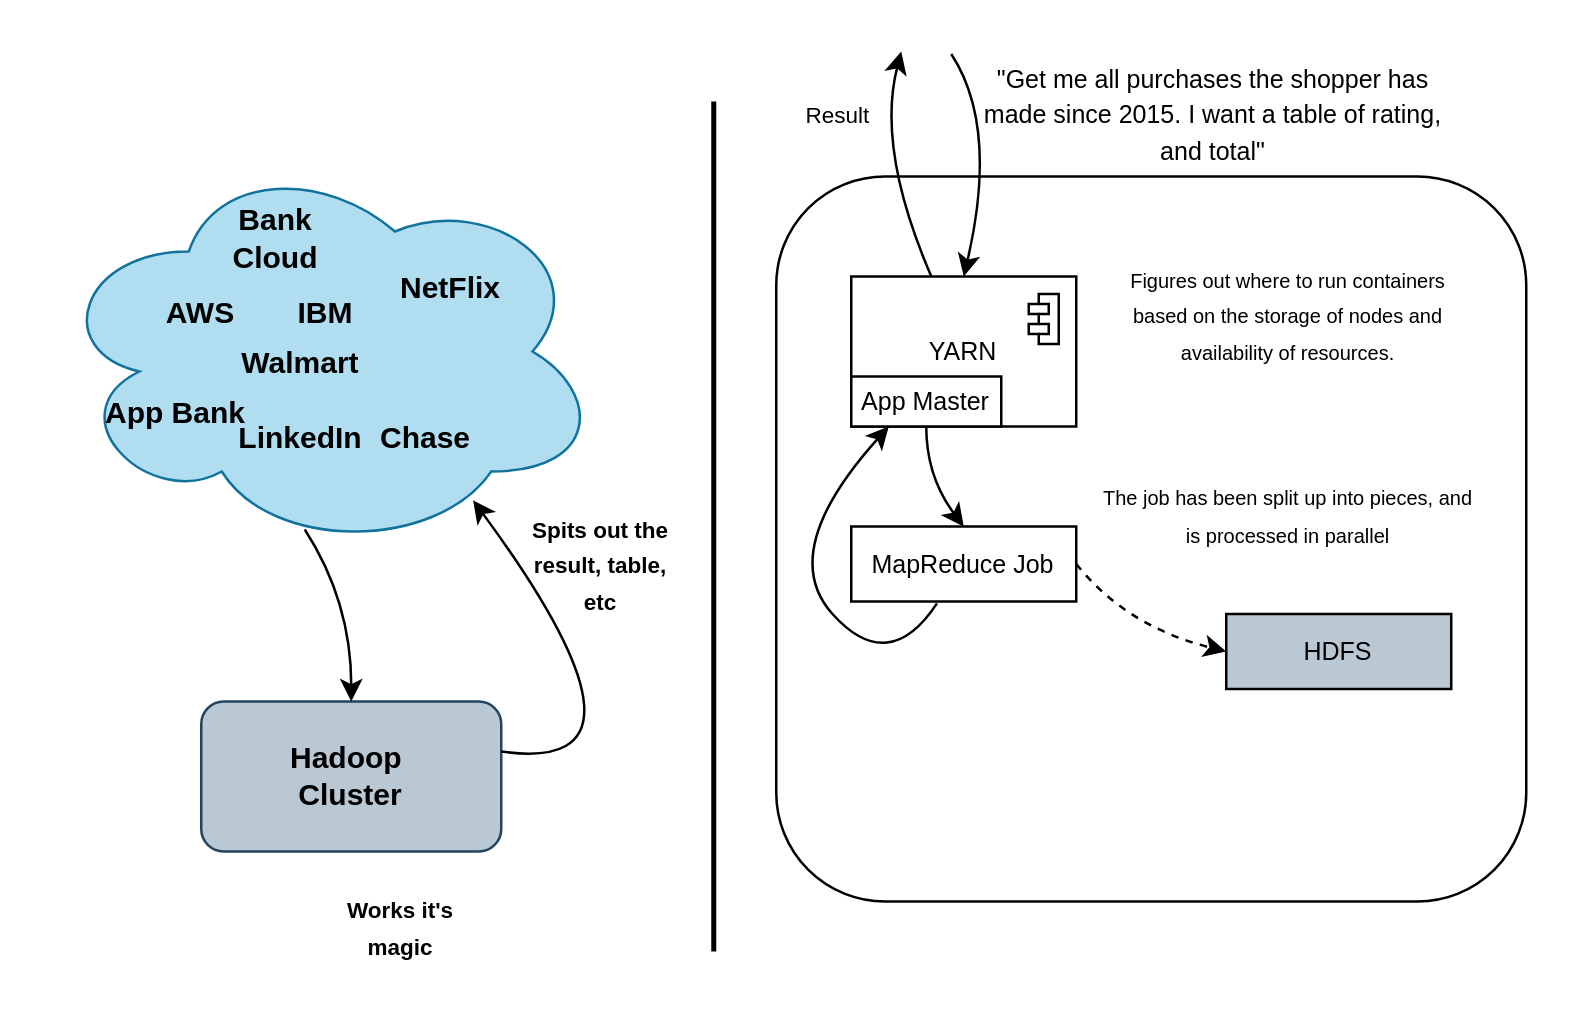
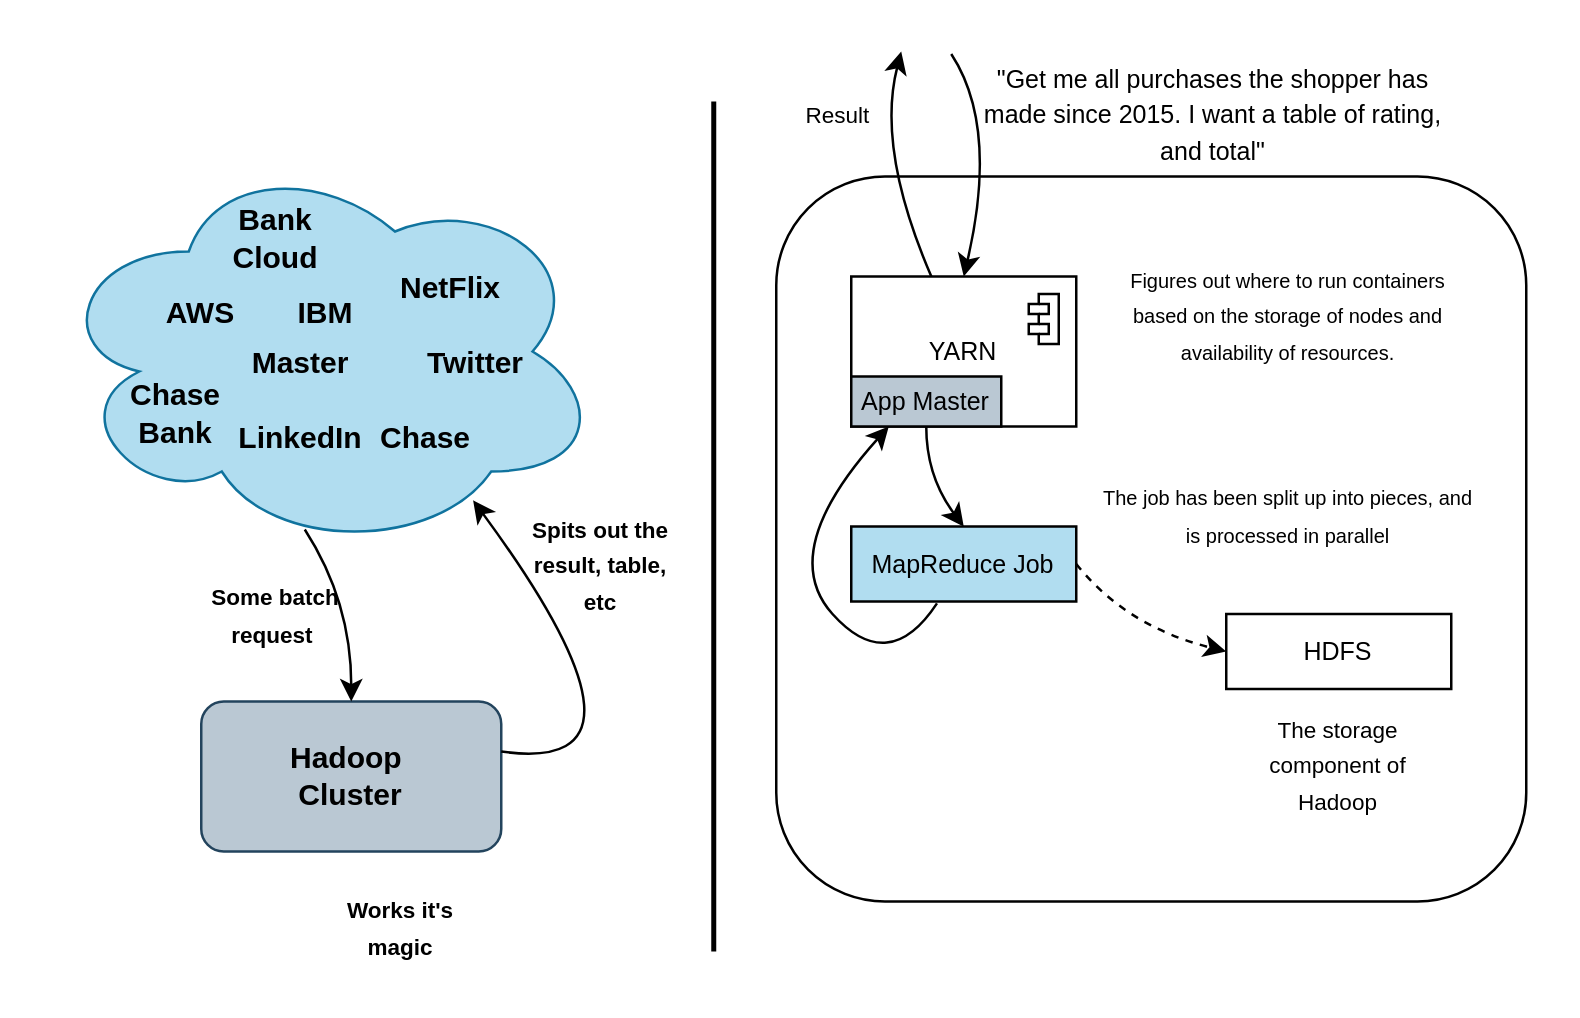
node "Walmart": label "Walmart" -> "Master"
node "Twitter": added
node "App Master": fillcolor #ffffff -> #bac8d3
node "App Bank": label "App Bank" -> "Chase Bank"
node "MapReduce Job": fillcolor #ffffff -> #b1ddf0
node "Some batch request": added
node "HDFS": fillcolor #bac8d3 -> #ffffff
node "The storage component of Hadoop": added
